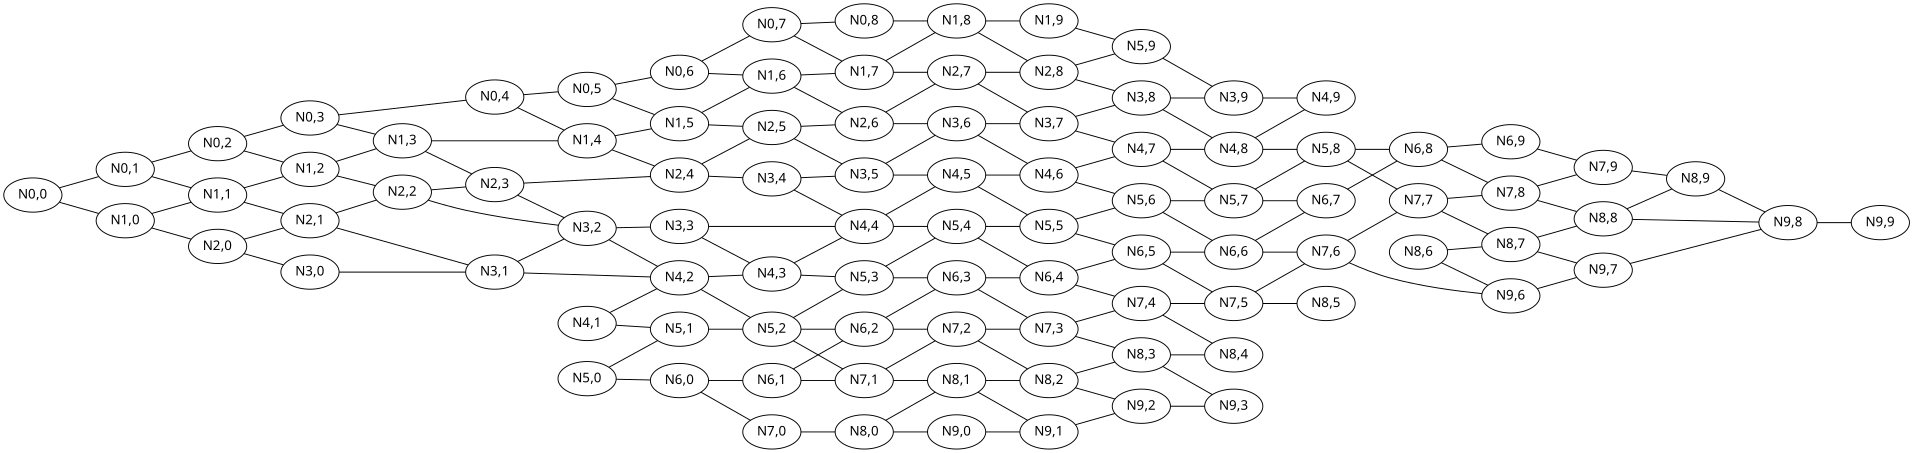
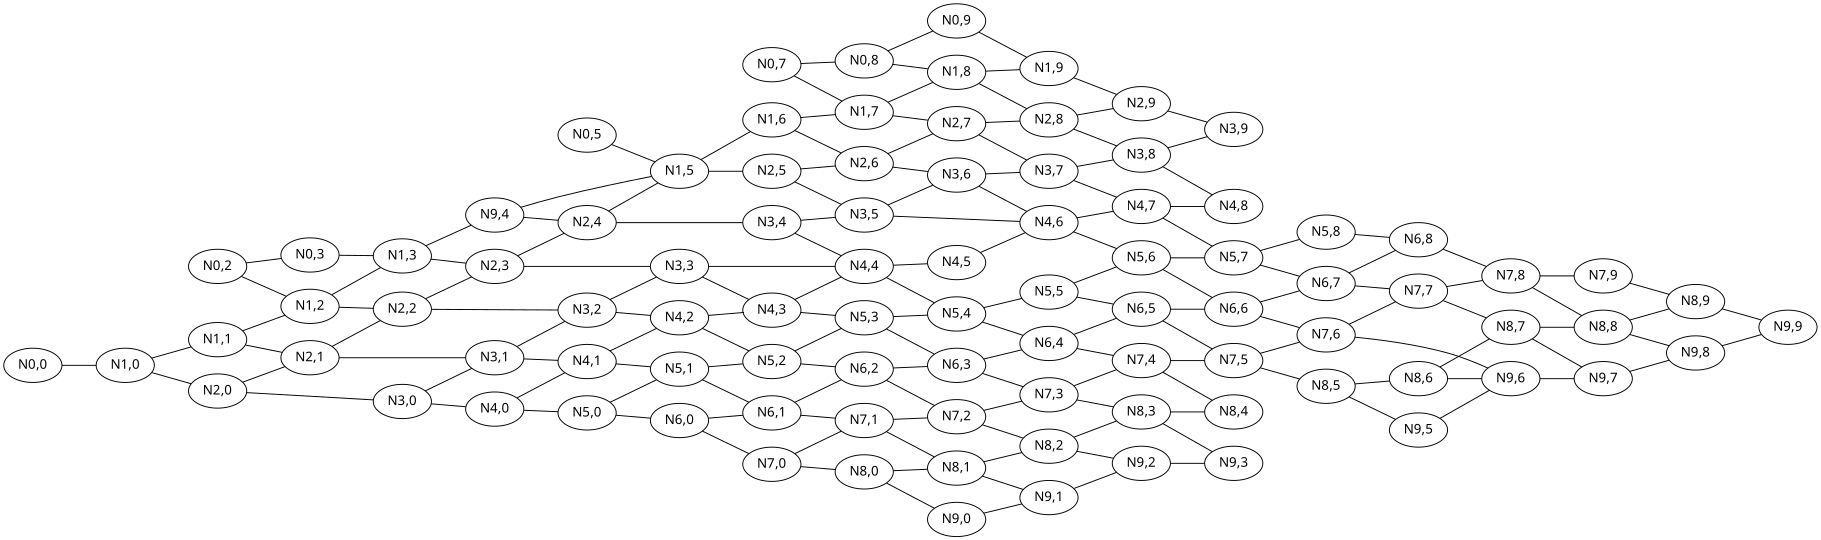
node "N0,9": added
node "N5,9": label "N5,9" -> "N2,9"
node "N0,6": removed
node "N0,4": removed
node "N4,9": removed
node "N1,4": label "N1,4" -> "N9,4"
node "N6,9": removed
edge "N4,8" -- "N5,8": removed
edge "N2,5" -- "N2,4": now "N1,5" -- "N2,4"
node "N0,1": removed
edge "N5,8" -- "N7,7": now "N6,7" -- "N7,7"
edge "N3,5" -- "N4,5": now "N3,5" -- "N4,6"
edge "N4,5" -- "N5,5": removed
edge "N8,9" -- "N9,8": now "N8,9" -- "N9,9"
edge "N2,3" -- "N3,2": now "N2,3" -- "N3,3"
edge "N3,1" -- "N4,2": now "N3,1" -- "N4,1"
edge "N5,2" -- "N7,1": now "N7,0" -- "N7,1"
edge "N8,6" -- "N8,5": added
edge "N5,1" -- "N6,1": added
node "N4,0": added
node "N9,5": added
